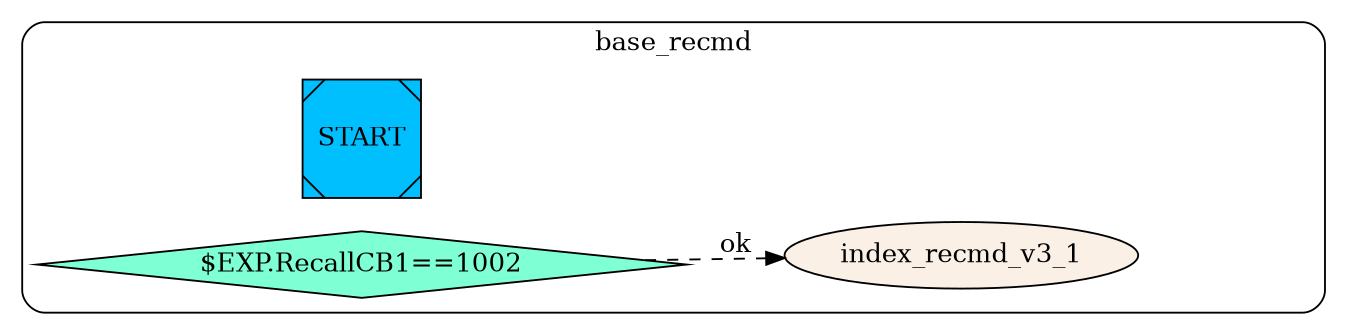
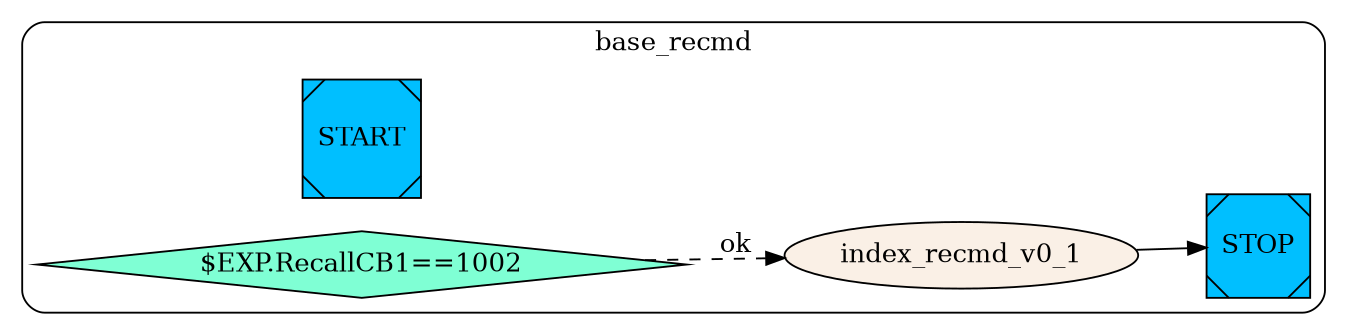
node "STOP": added
node "index_recmd_v3_1": label "index_recmd_v3_1" -> "index_recmd_v0_1"
